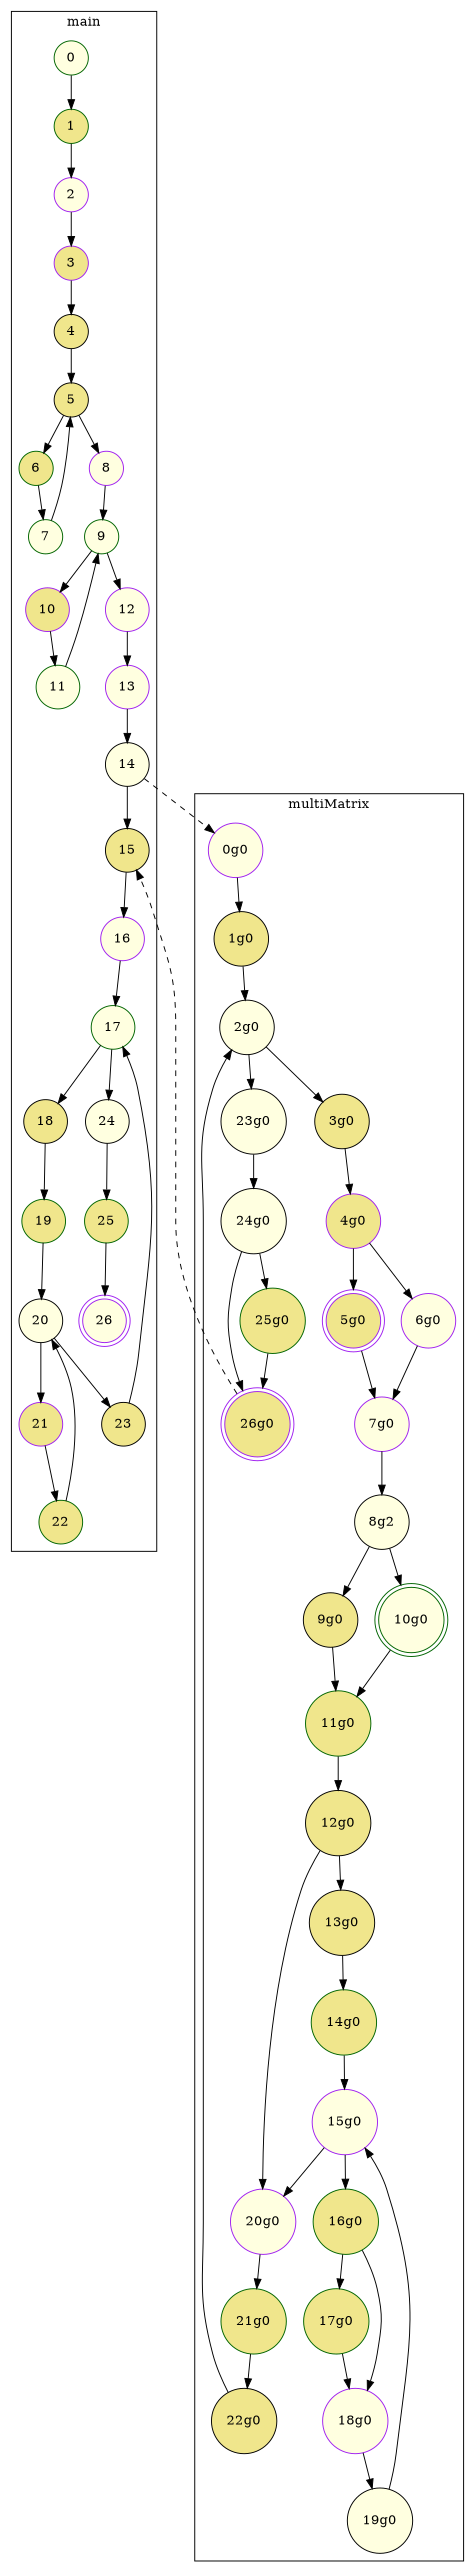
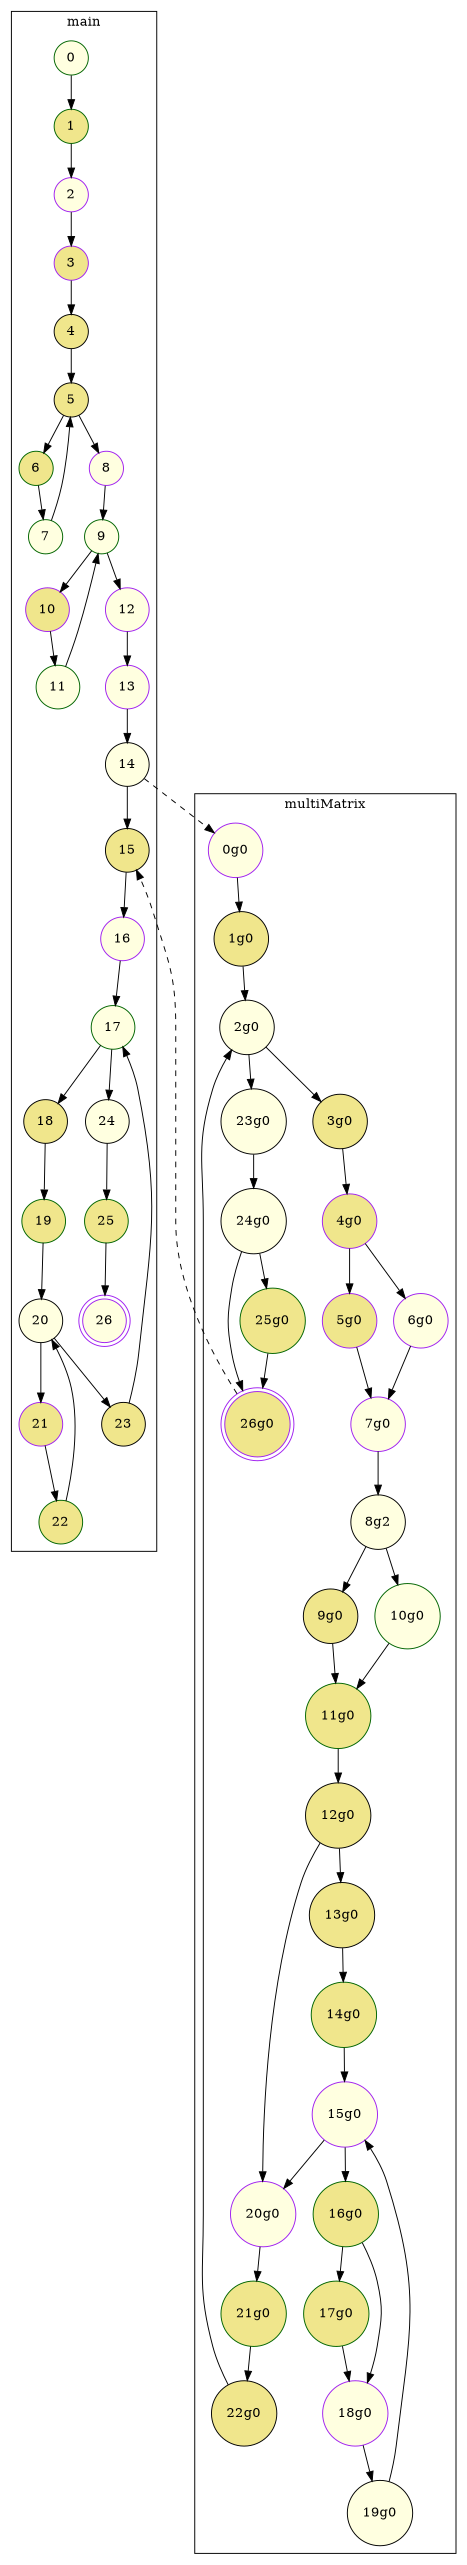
node "5g0": shape doublecircle -> circle
node "10g0": shape doublecircle -> circle
